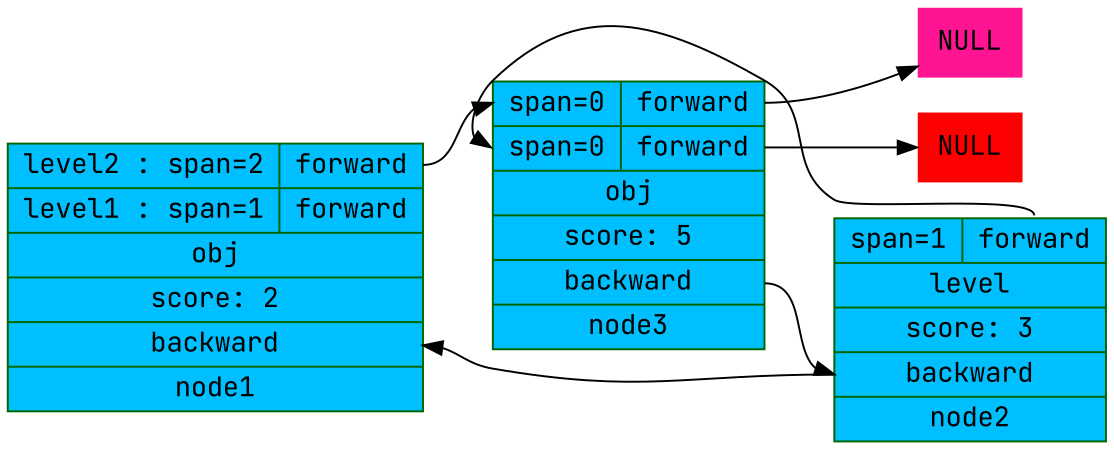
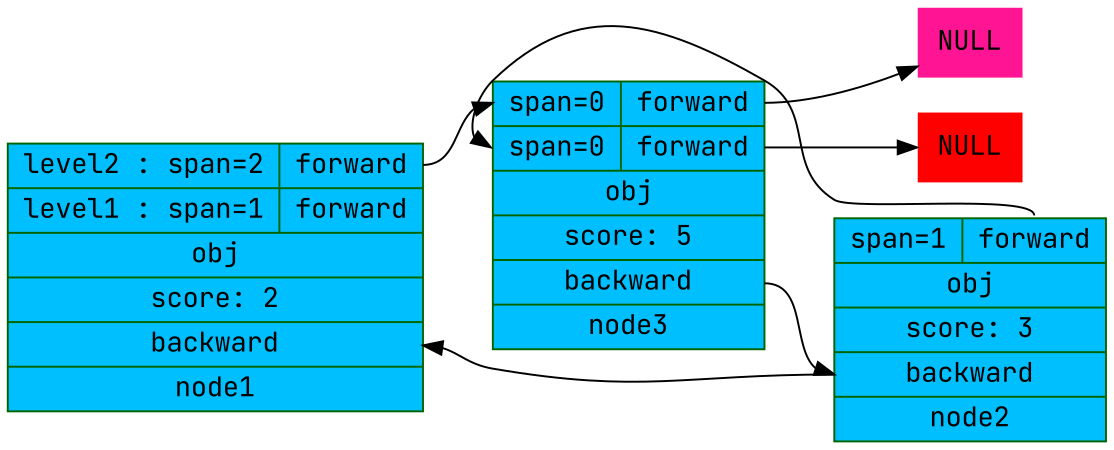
node "span=1": text "level" -> "obj"
